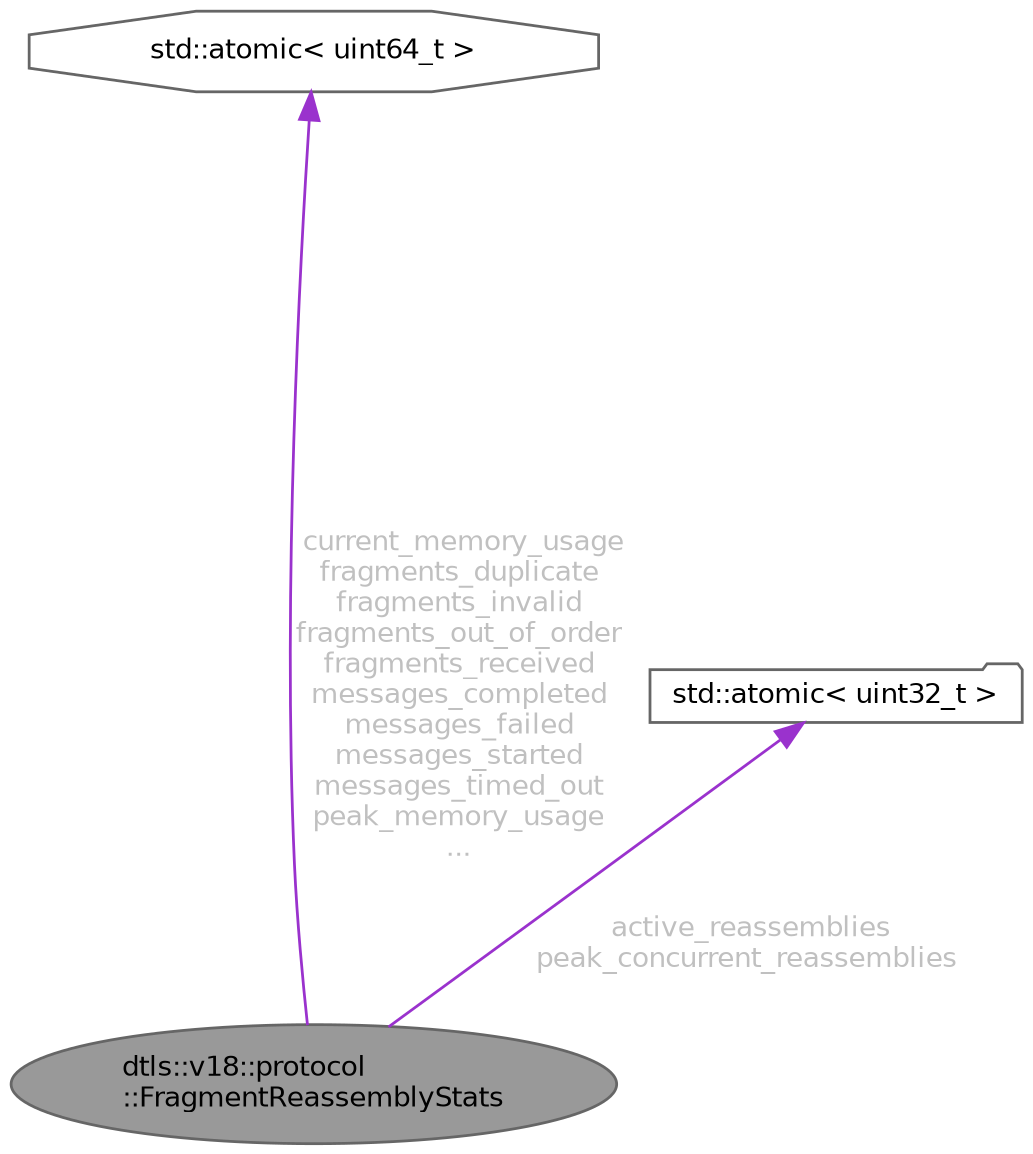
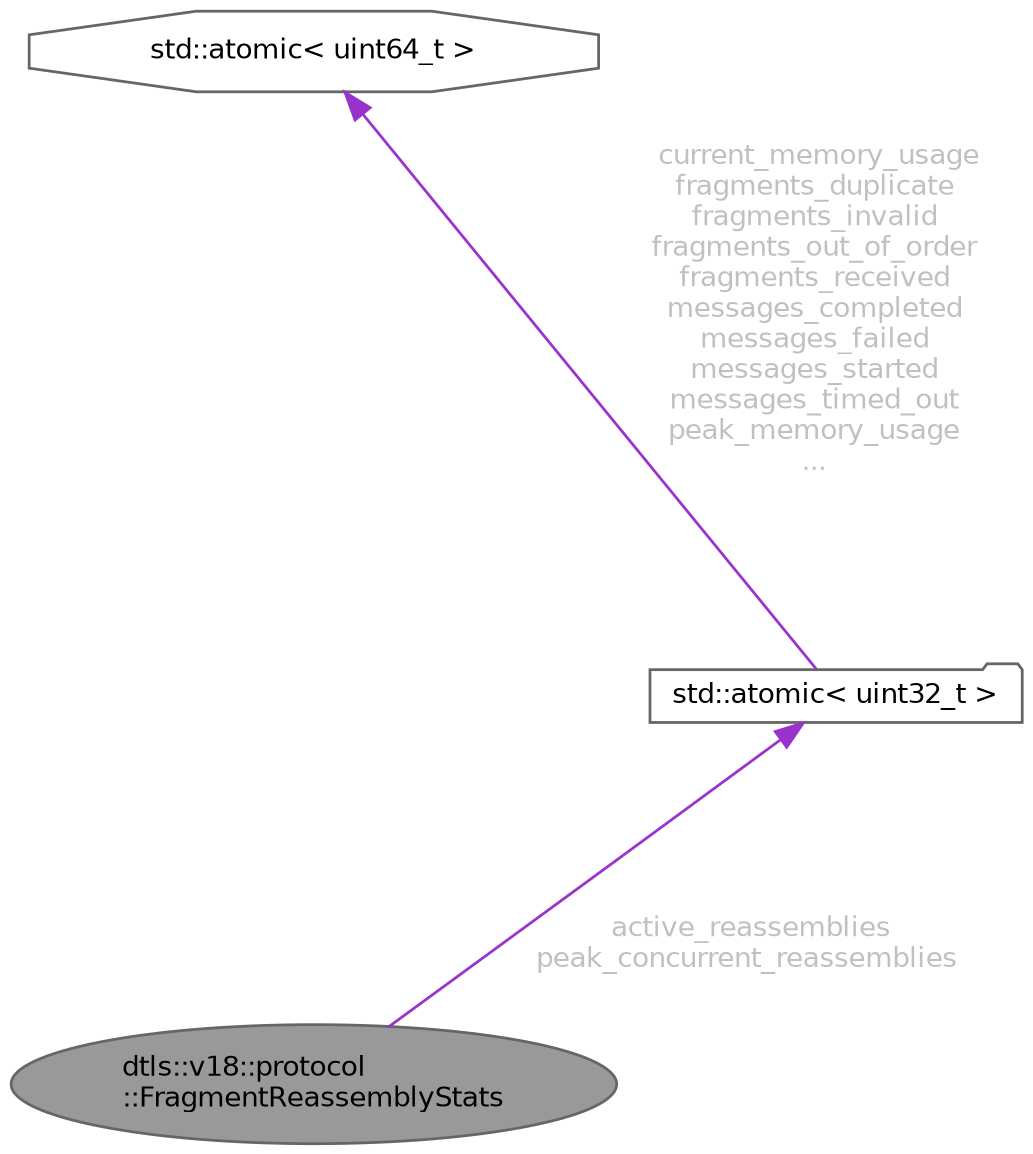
edge "dtls::v18::protocol ::FragmentReassemblyStats" -> "std::atomic< uint64_t >": now "std::atomic< uint32_t >" -> "std::atomic< uint64_t >"
